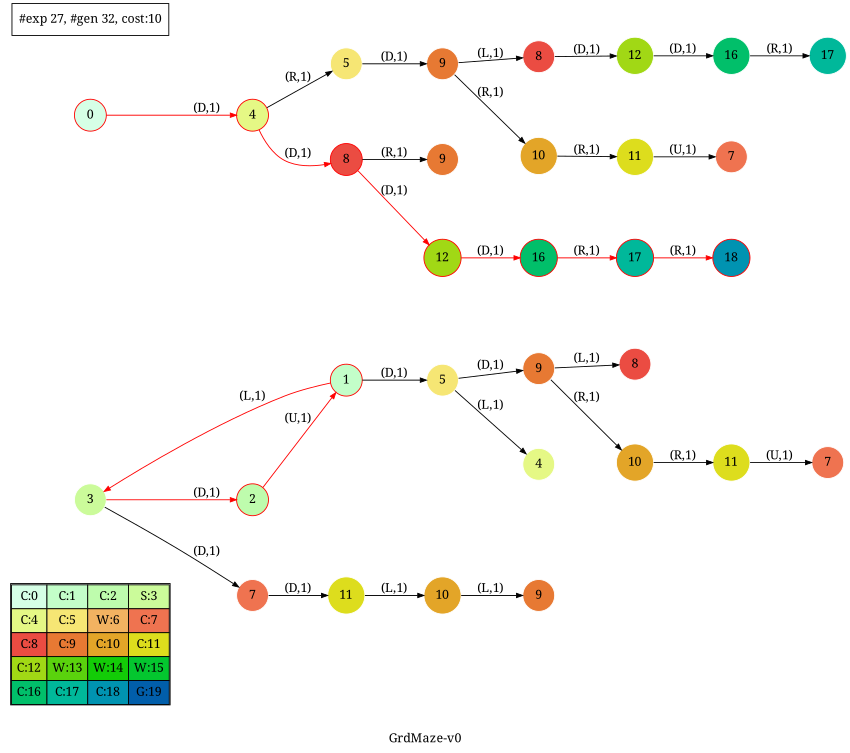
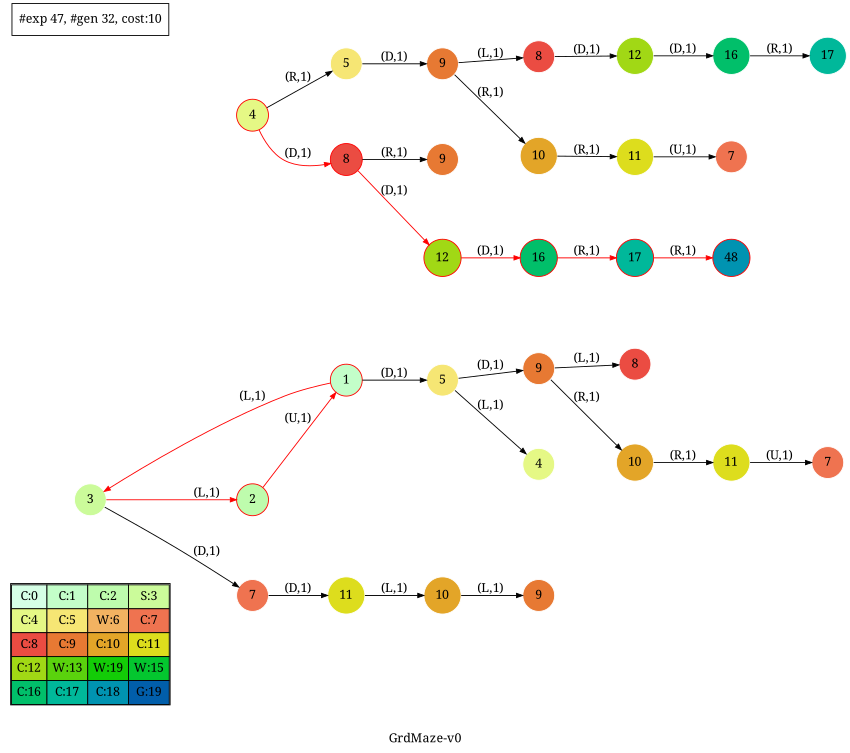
node "#exp 27, #gen 32, cost:10": label "#exp 27, #gen 32, cost:10" -> "#exp 47, #gen 32, cost:10"
node "0": removed
node "18": label "18" -> "48"
edge "3" -> "2": label "(D,1)" -> "(L,1)"
node "C:0": text "W:14" -> "W:19"
